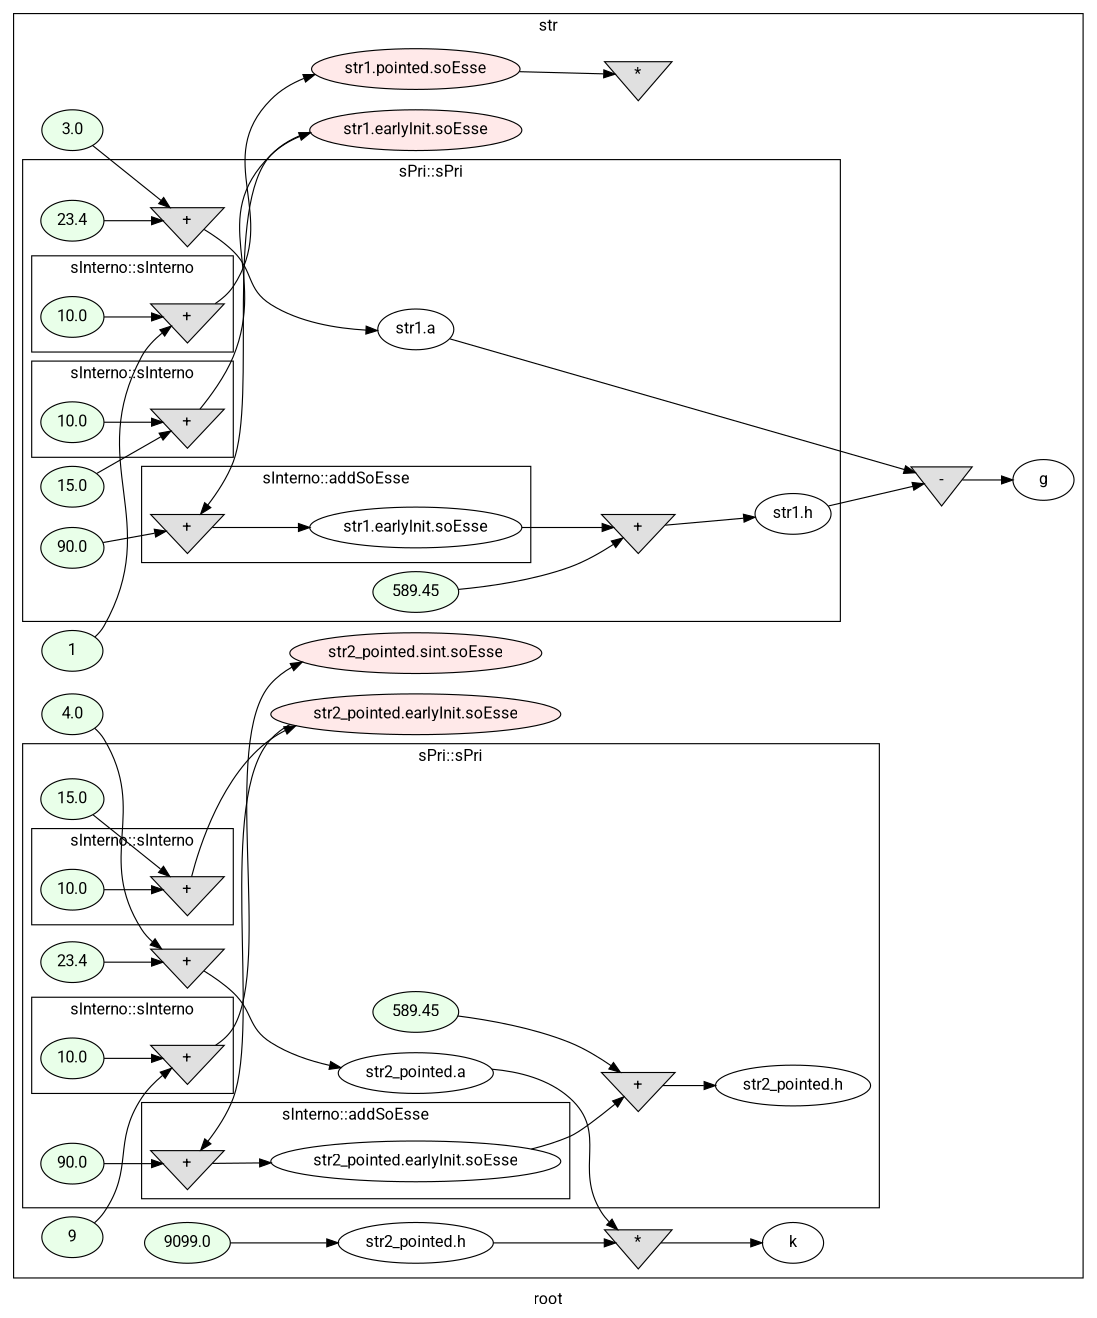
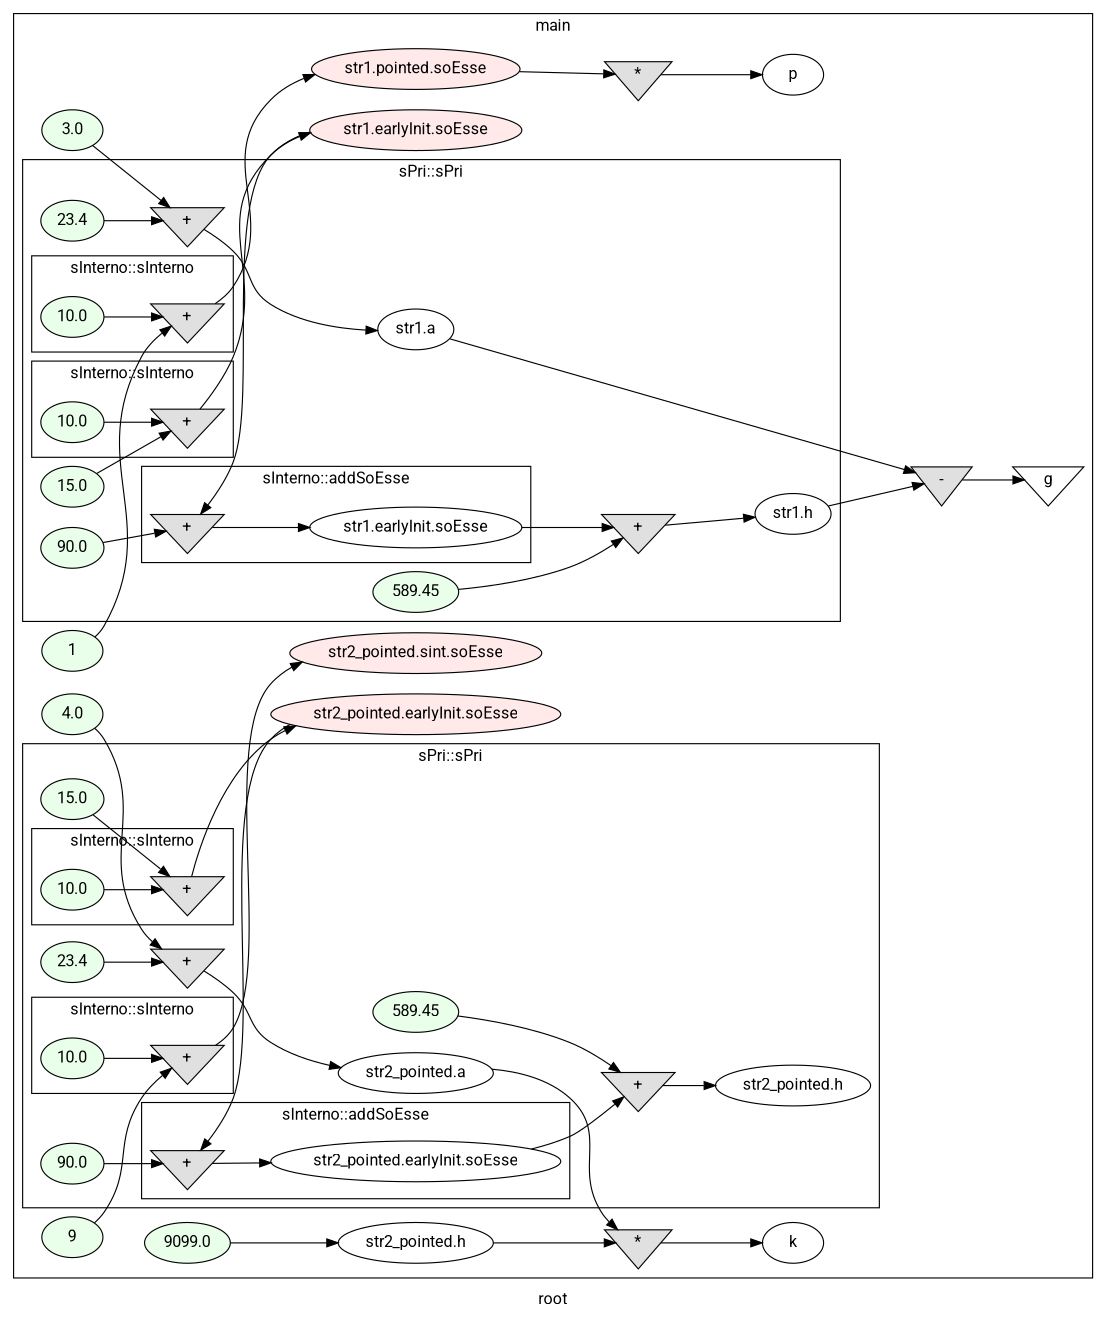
cluster "str": label "str" -> "main"
node "p": added
node "g": shape ellipse -> invtriangle
